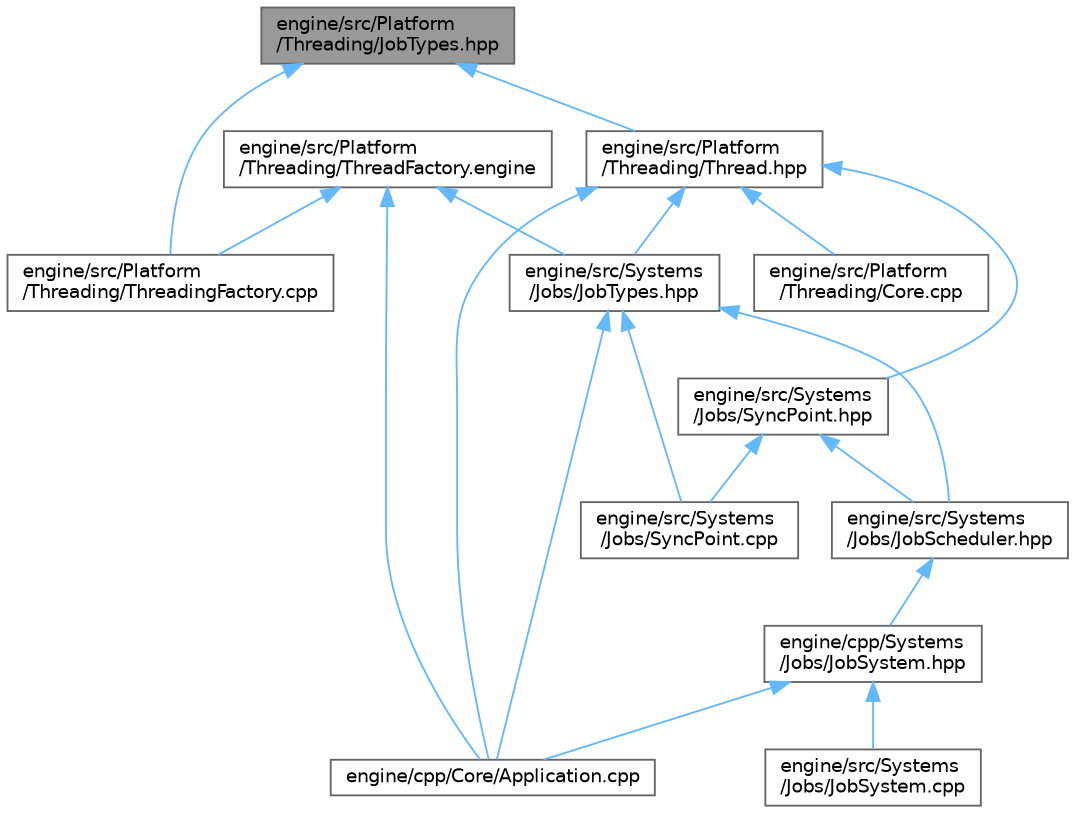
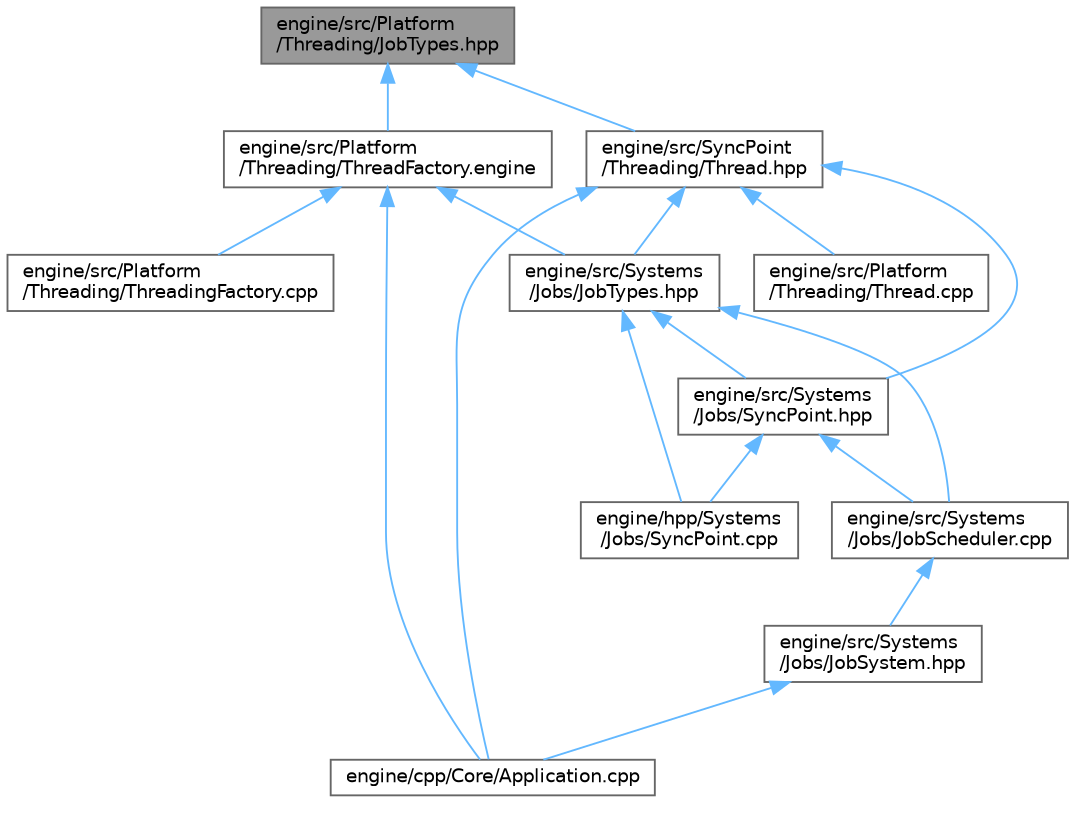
edge "engine/src/Platform /Threading/ThreadingFactory.cpp" -> "engine/src/Platform /Threading/JobTypes.hpp": now "engine/src/Platform /Threading/ThreadFactory.engine" -> "engine/src/Platform /Threading/JobTypes.hpp"
node "engine/src/Platform /Threading/Thread.hpp": label "engine/src/Platform /Threading/Thread.hpp" -> "engine/src/SyncPoint /Threading/Thread.hpp"
node "engine/src/Platform /Threading/Core.cpp": label "engine/src/Platform /Threading/Core.cpp" -> "engine/src/Platform /Threading/Thread.cpp"
node "engine/src/Systems /Jobs/SyncPoint.cpp": label "engine/src/Systems /Jobs/SyncPoint.cpp" -> "engine/hpp/Systems /Jobs/SyncPoint.cpp"
node "engine/src/Systems /Jobs/JobScheduler.hpp": label "engine/src/Systems /Jobs/JobScheduler.hpp" -> "engine/src/Systems /Jobs/JobScheduler.cpp"
edge "engine/cpp/Core/Application.cpp" -> "engine/src/Systems /Jobs/JobTypes.hpp": now "engine/src/Systems /Jobs/SyncPoint.hpp" -> "engine/src/Systems /Jobs/JobTypes.hpp"
node "engine/cpp/Systems /Jobs/JobSystem.hpp": label "engine/cpp/Systems /Jobs/JobSystem.hpp" -> "engine/src/Systems /Jobs/JobSystem.hpp"
node "engine/src/Systems /Jobs/JobSystem.cpp": removed
